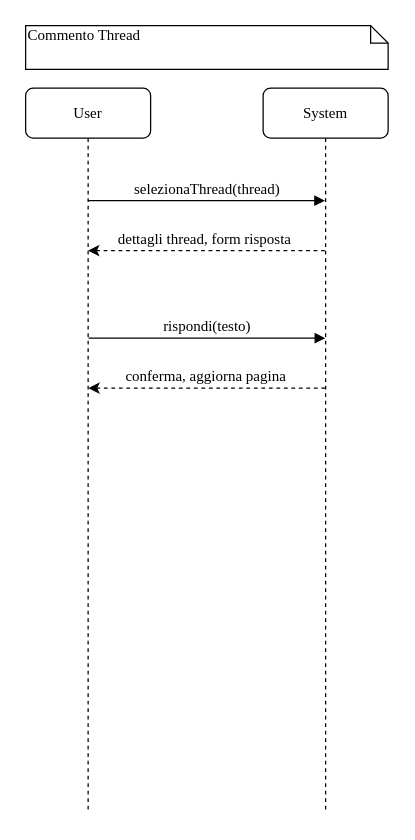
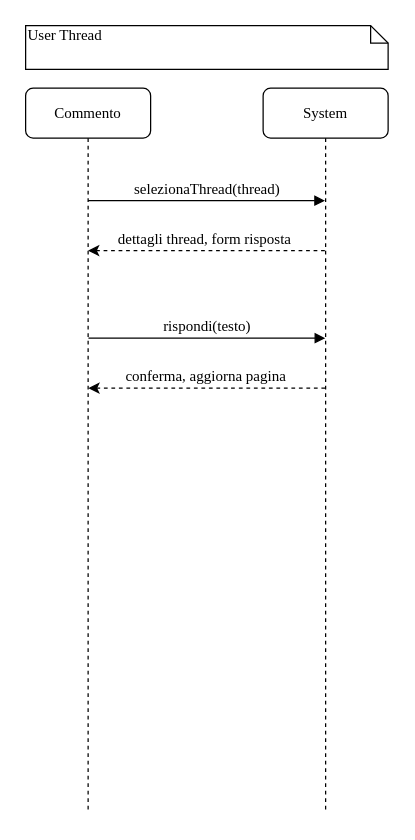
node "Commento Thread": label "Commento Thread" -> "User Thread"
node "User": label "User" -> "Commento"
